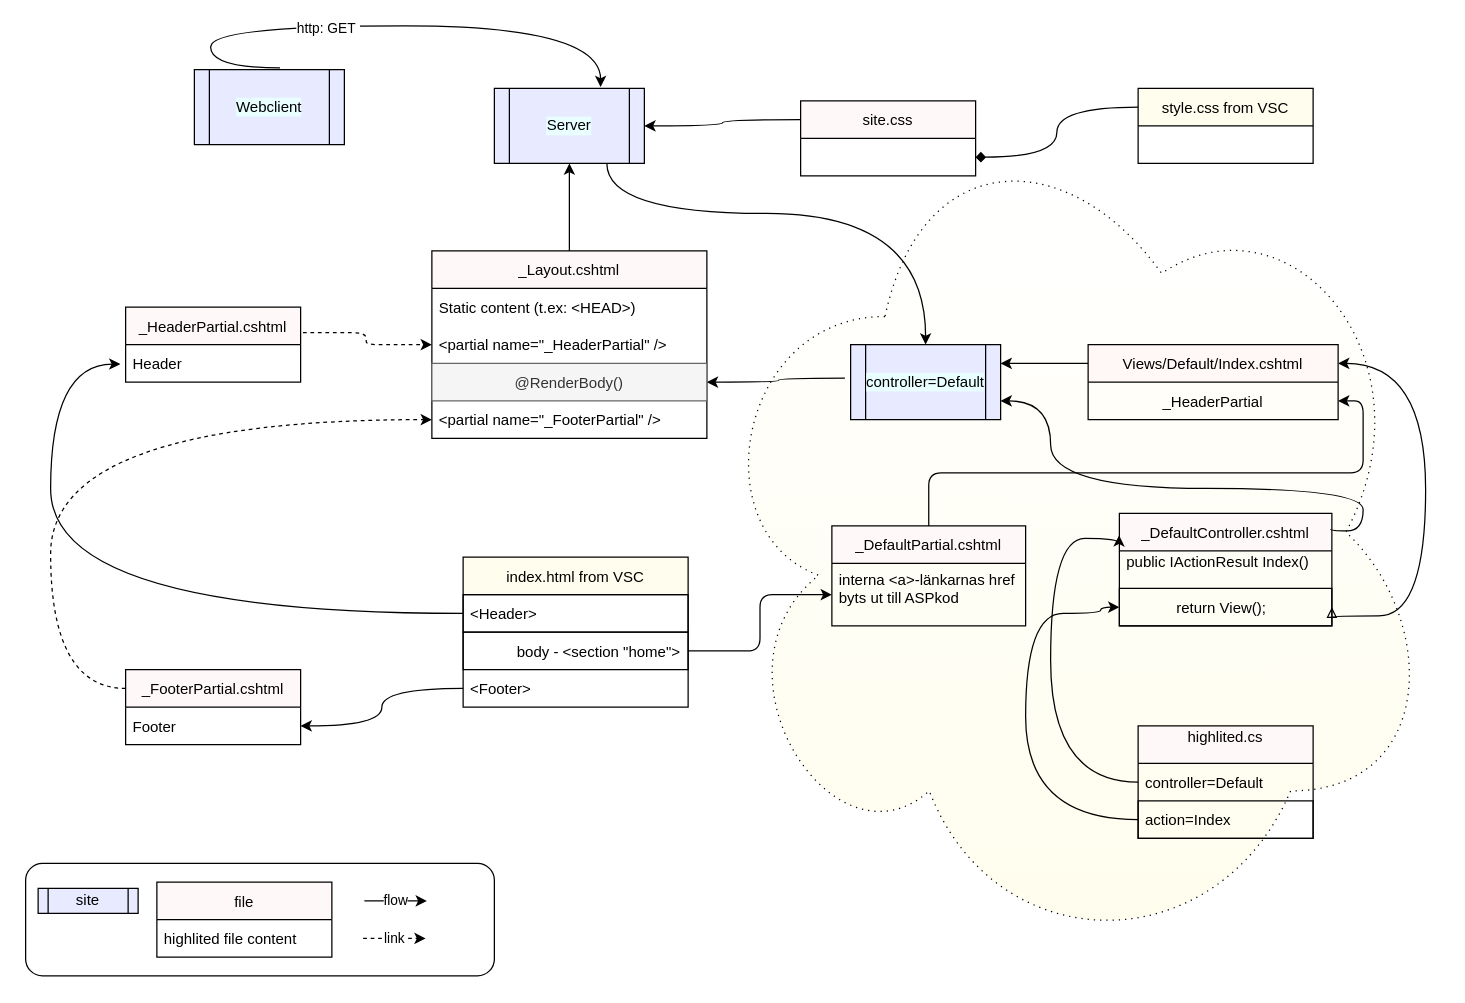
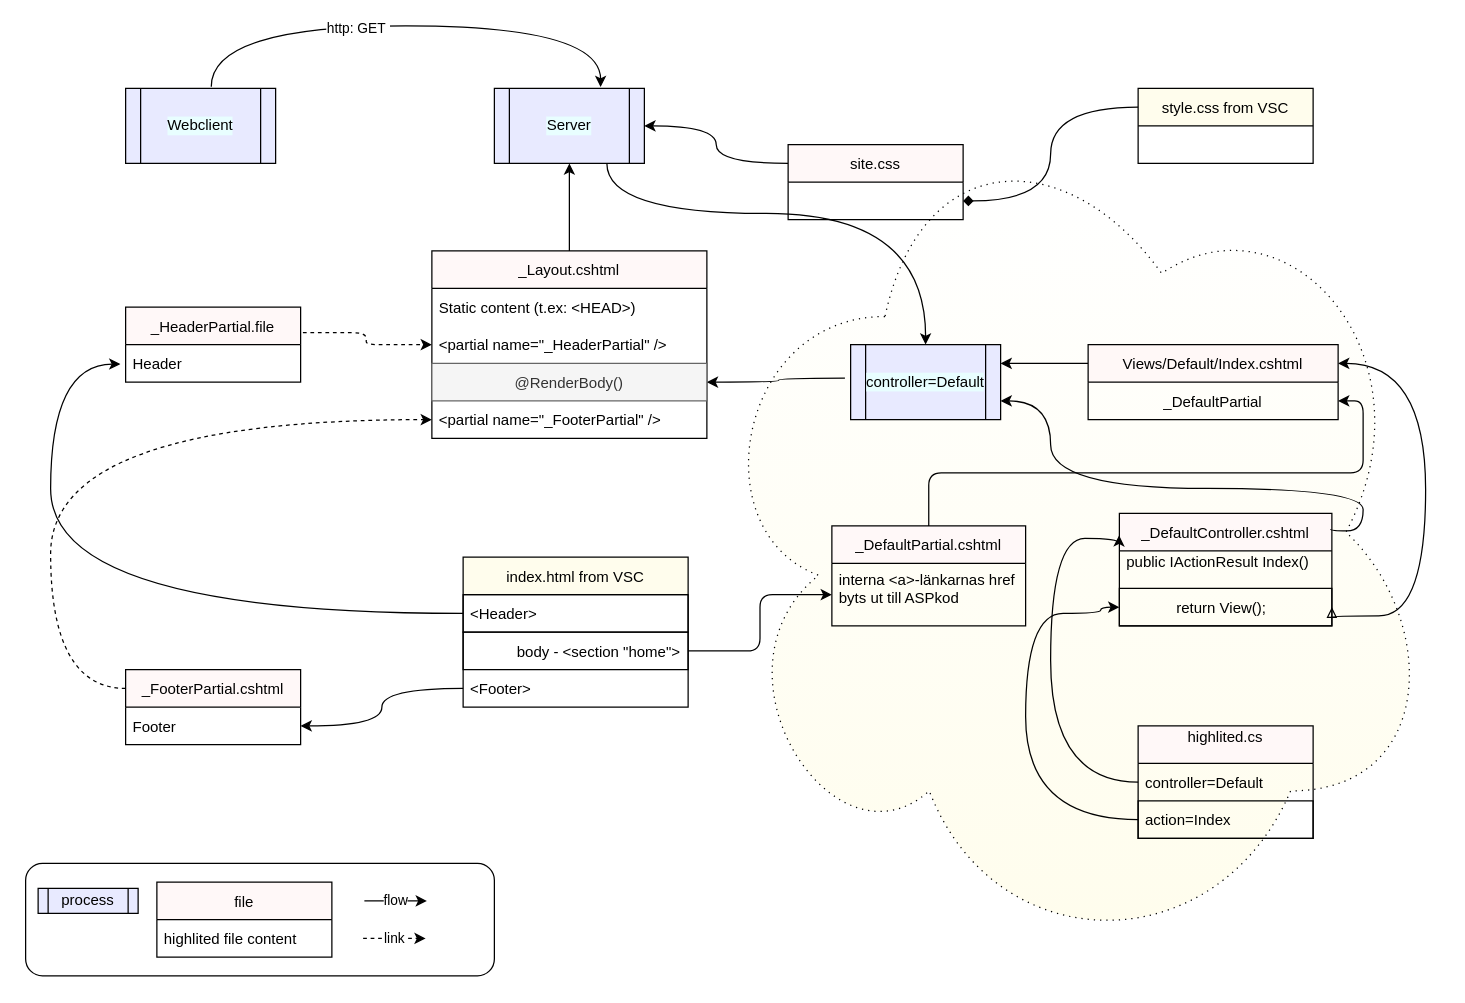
node "Webclient": moved (269, 107) -> (201, 126)
node "site.css": moved (888, 138) -> (876, 182)
node "_HeaderPartial.cshtml": label "_HeaderPartial.cshtml" -> "_HeaderPartial.file"
node "_HeaderPartial": label "_HeaderPartial" -> "_DefaultPartial"
node "site": label "site" -> "process"
